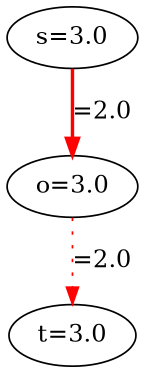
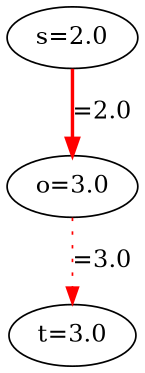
node "s=3.0": label "s=3.0" -> "s=2.0"
edge "o=3.0" -> "t=3.0": label "=2.0" -> "=3.0"
